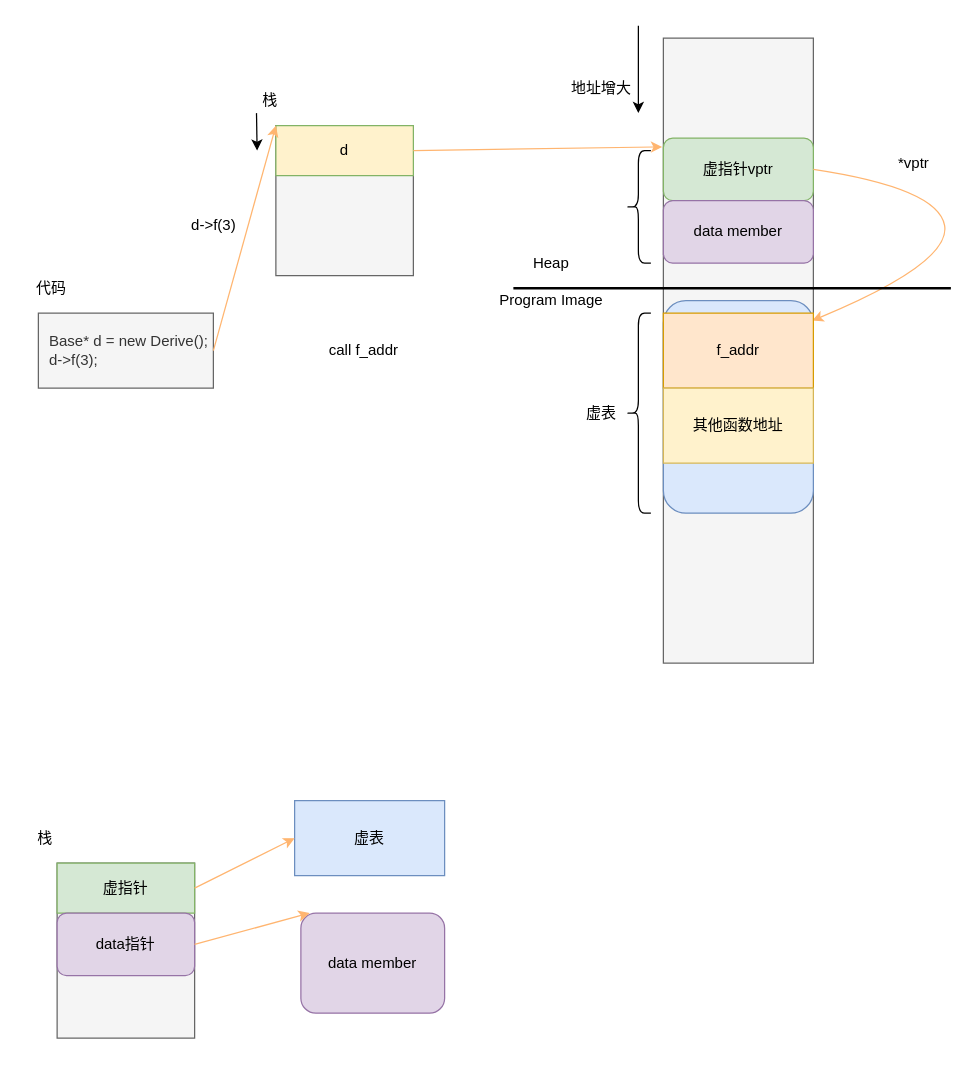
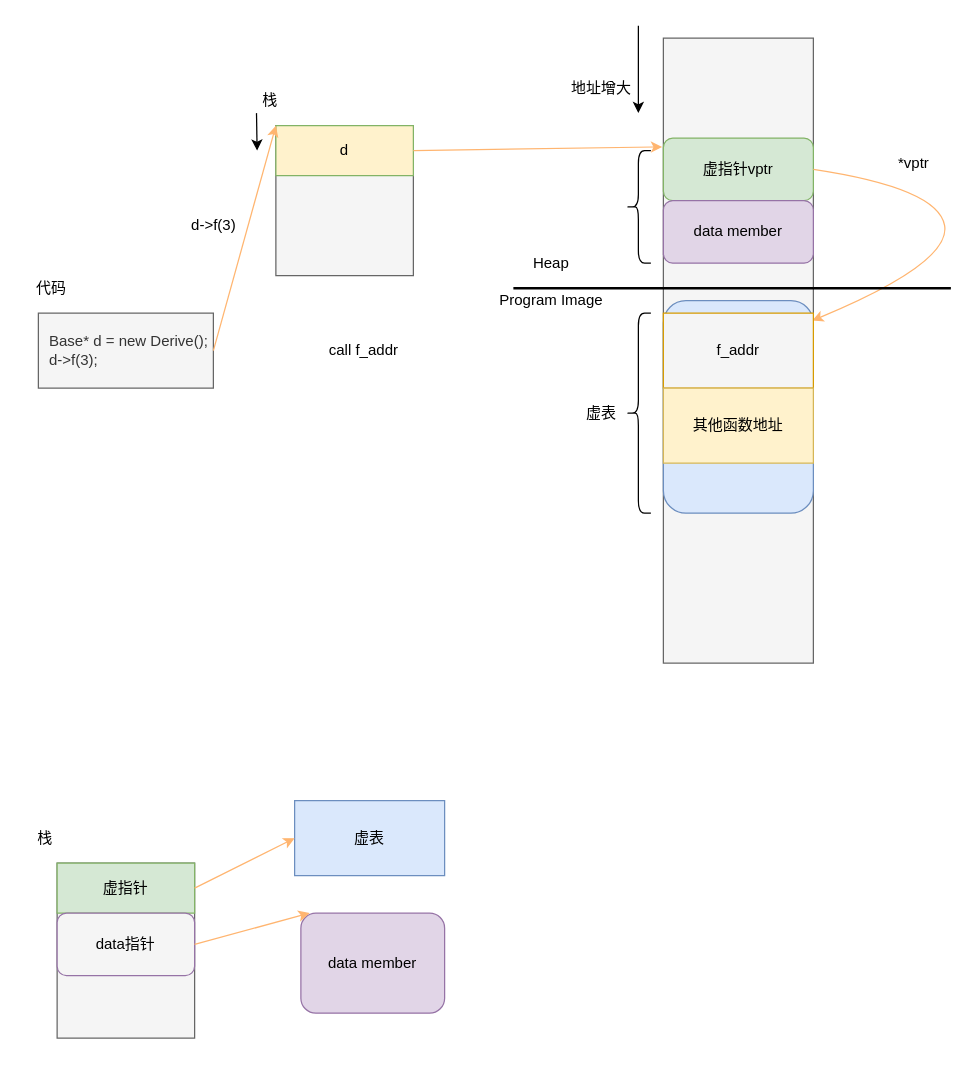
node "f_addr": fillcolor #ffe6cc -> #f5f5f5
node "data指针": fillcolor #e1d5e7 -> #f5f5f5
